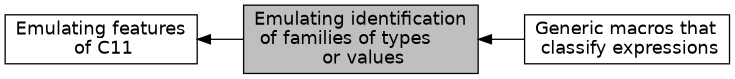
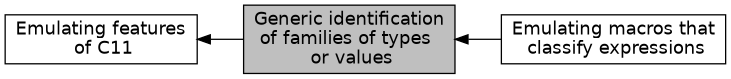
node "Emulating identification of families of types or values": label "Emulating identification of families of types or values" -> "Generic identification of families of types or values"
node "Generic macros that classify expressions": label "Generic macros that classify expressions" -> "Emulating macros that classify expressions"
